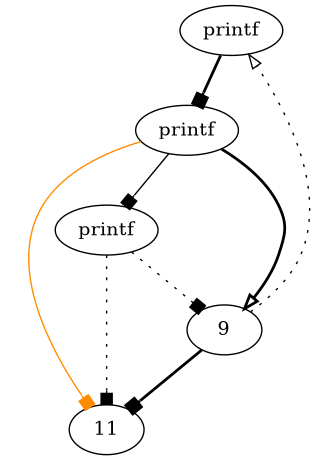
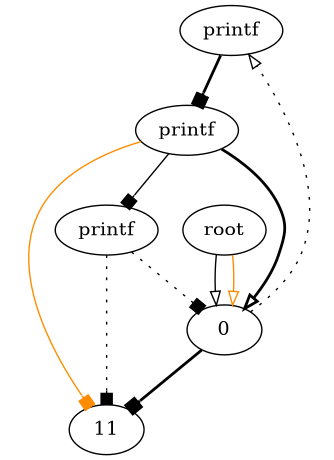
node "root": added
node "9": label "9" -> "0"
